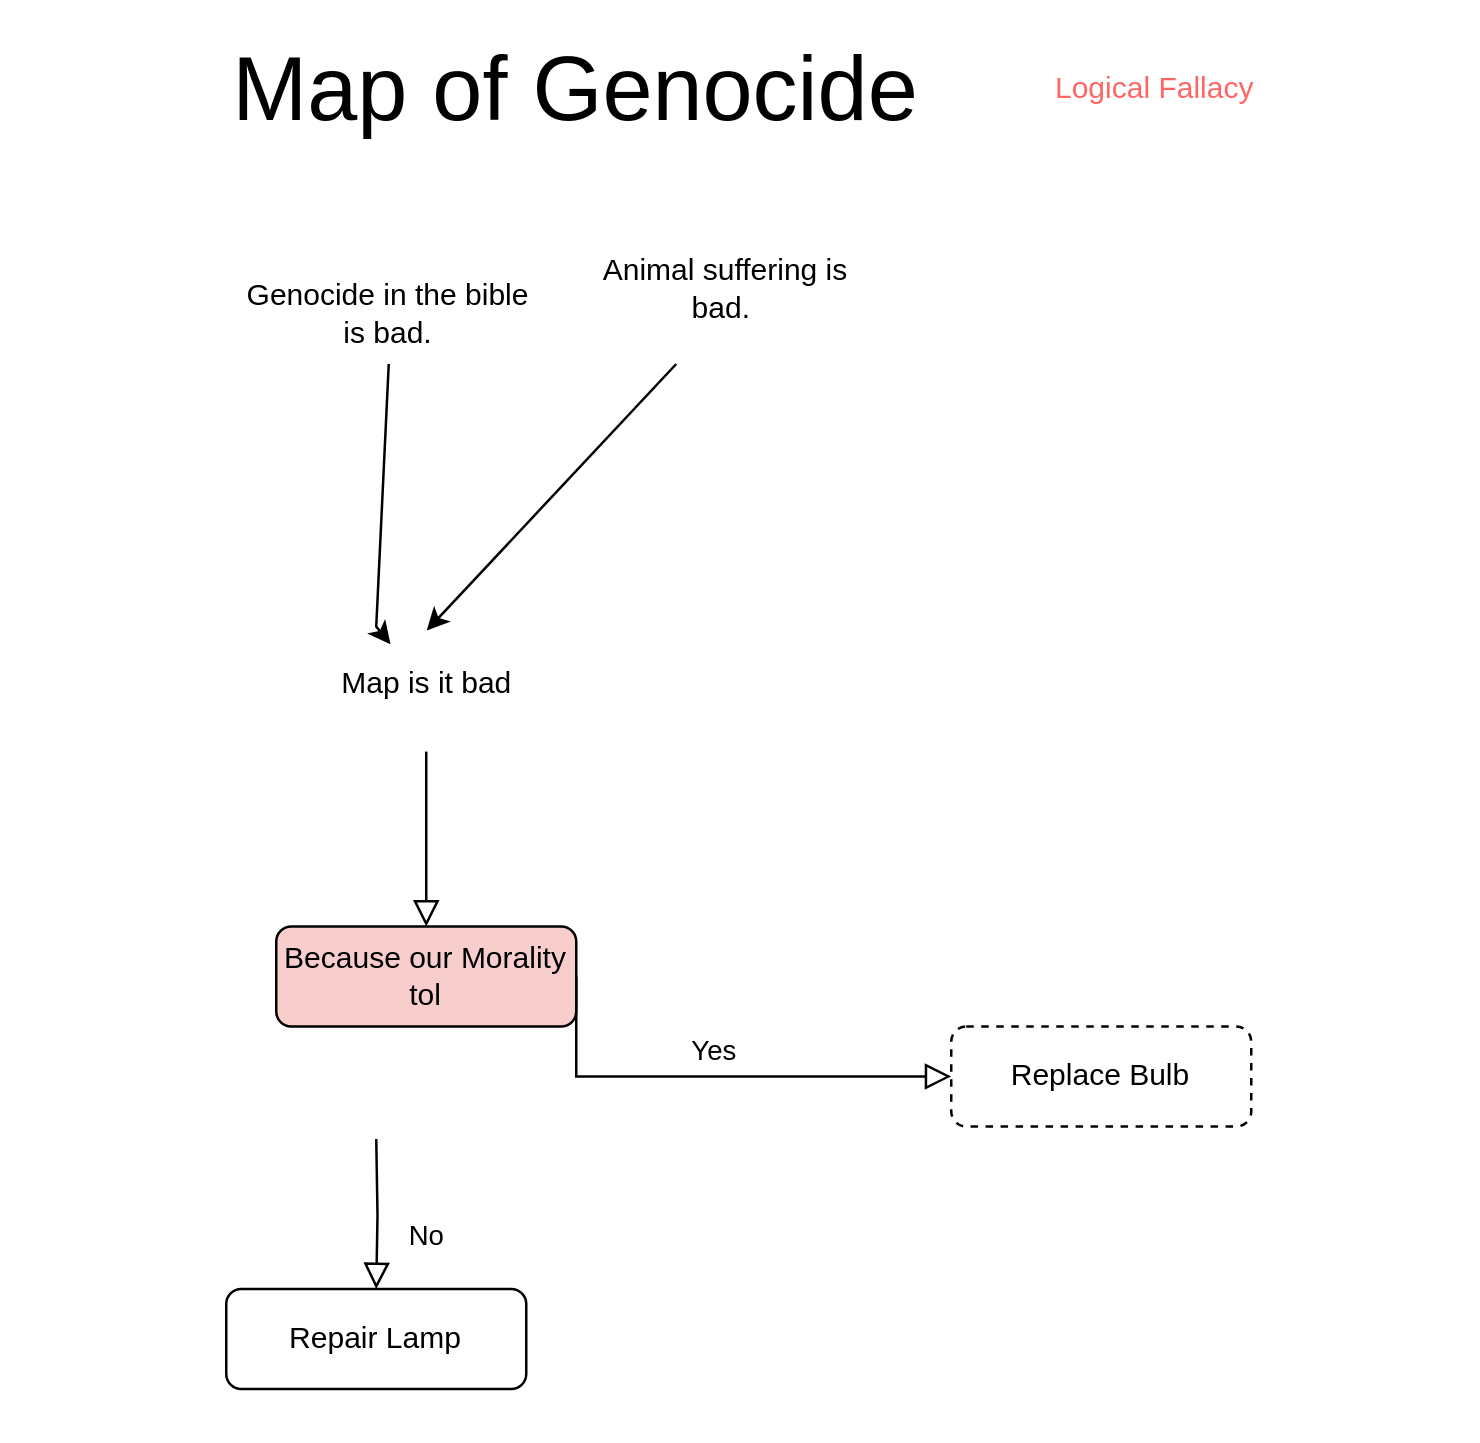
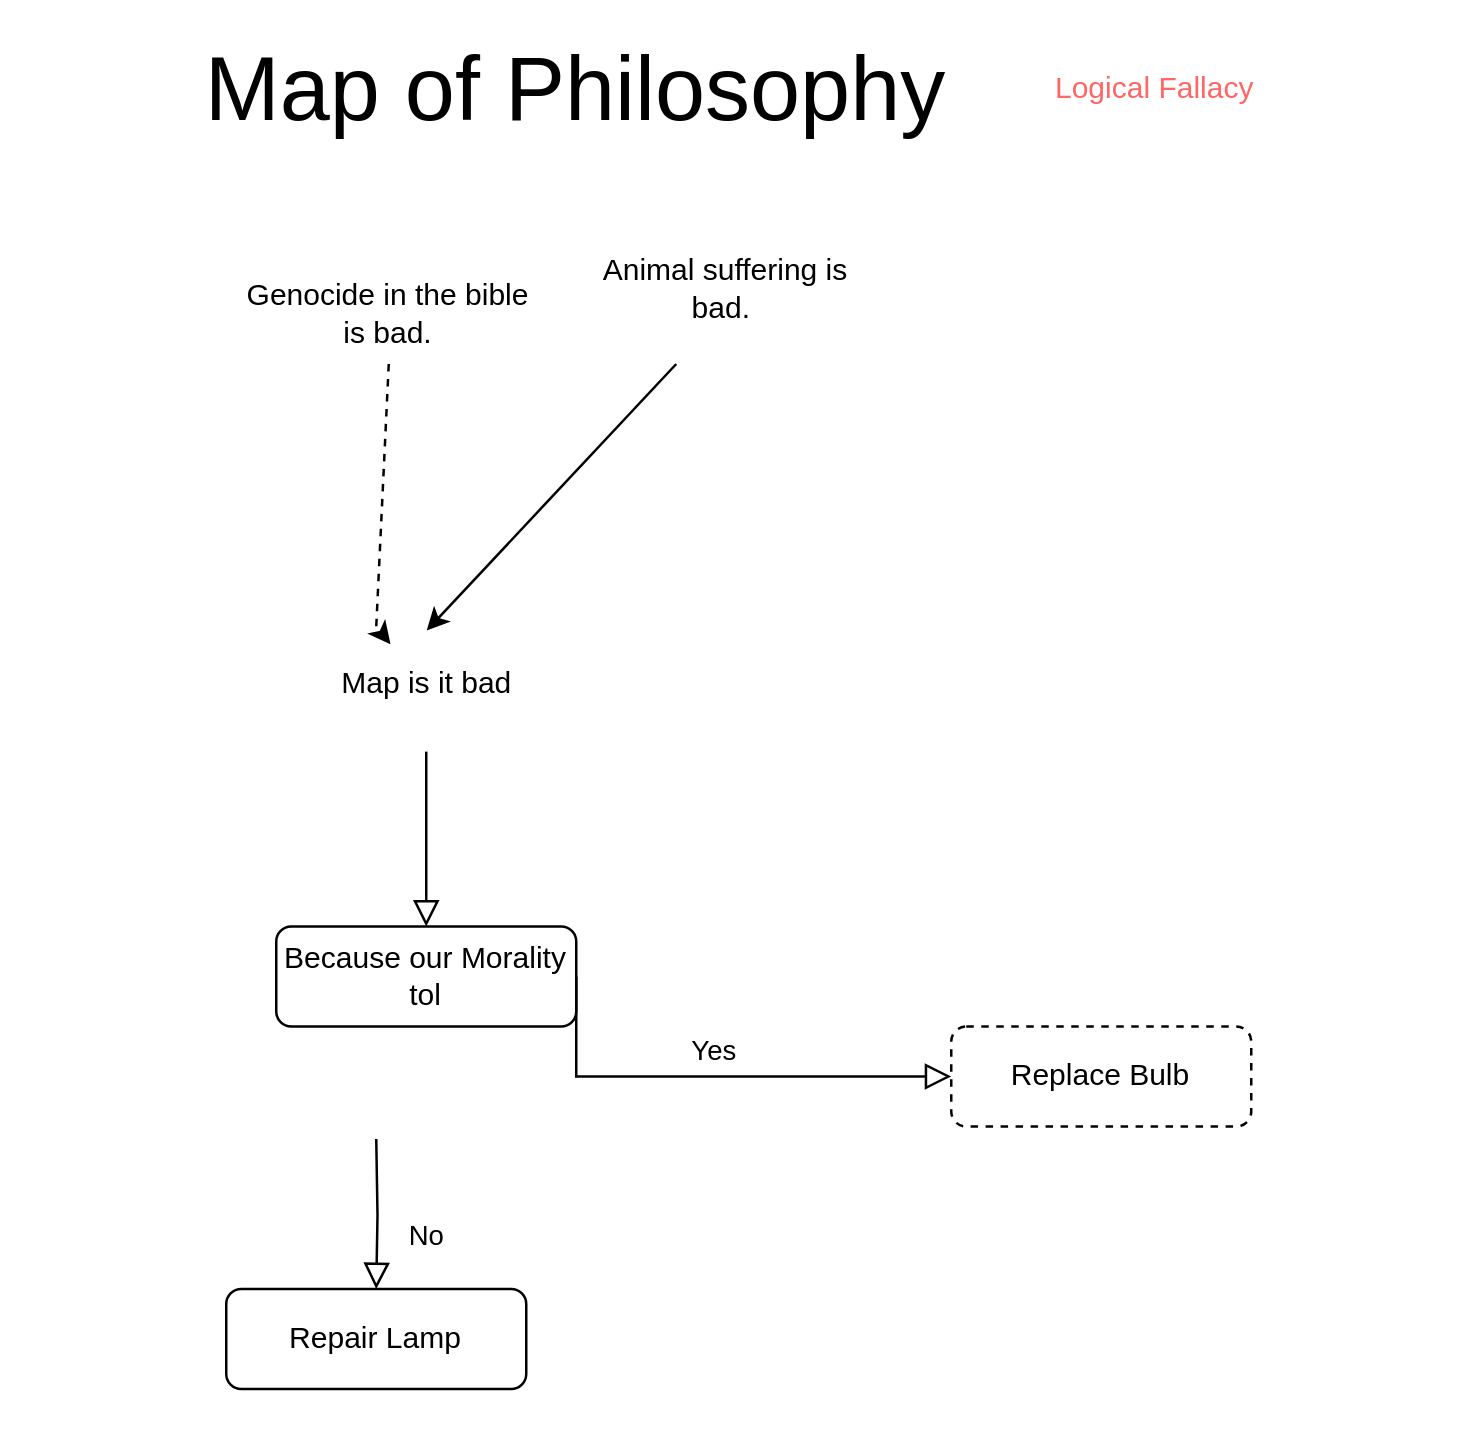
node "Map of Genocide": label "Map of Genocide" -> "Map of Philosophy"
edge "Genocide in the bible is bad." -> "Map is it bad": style solid -> dashed
node "Because our Morality tol": fillcolor #f8cecc -> #ffffff
